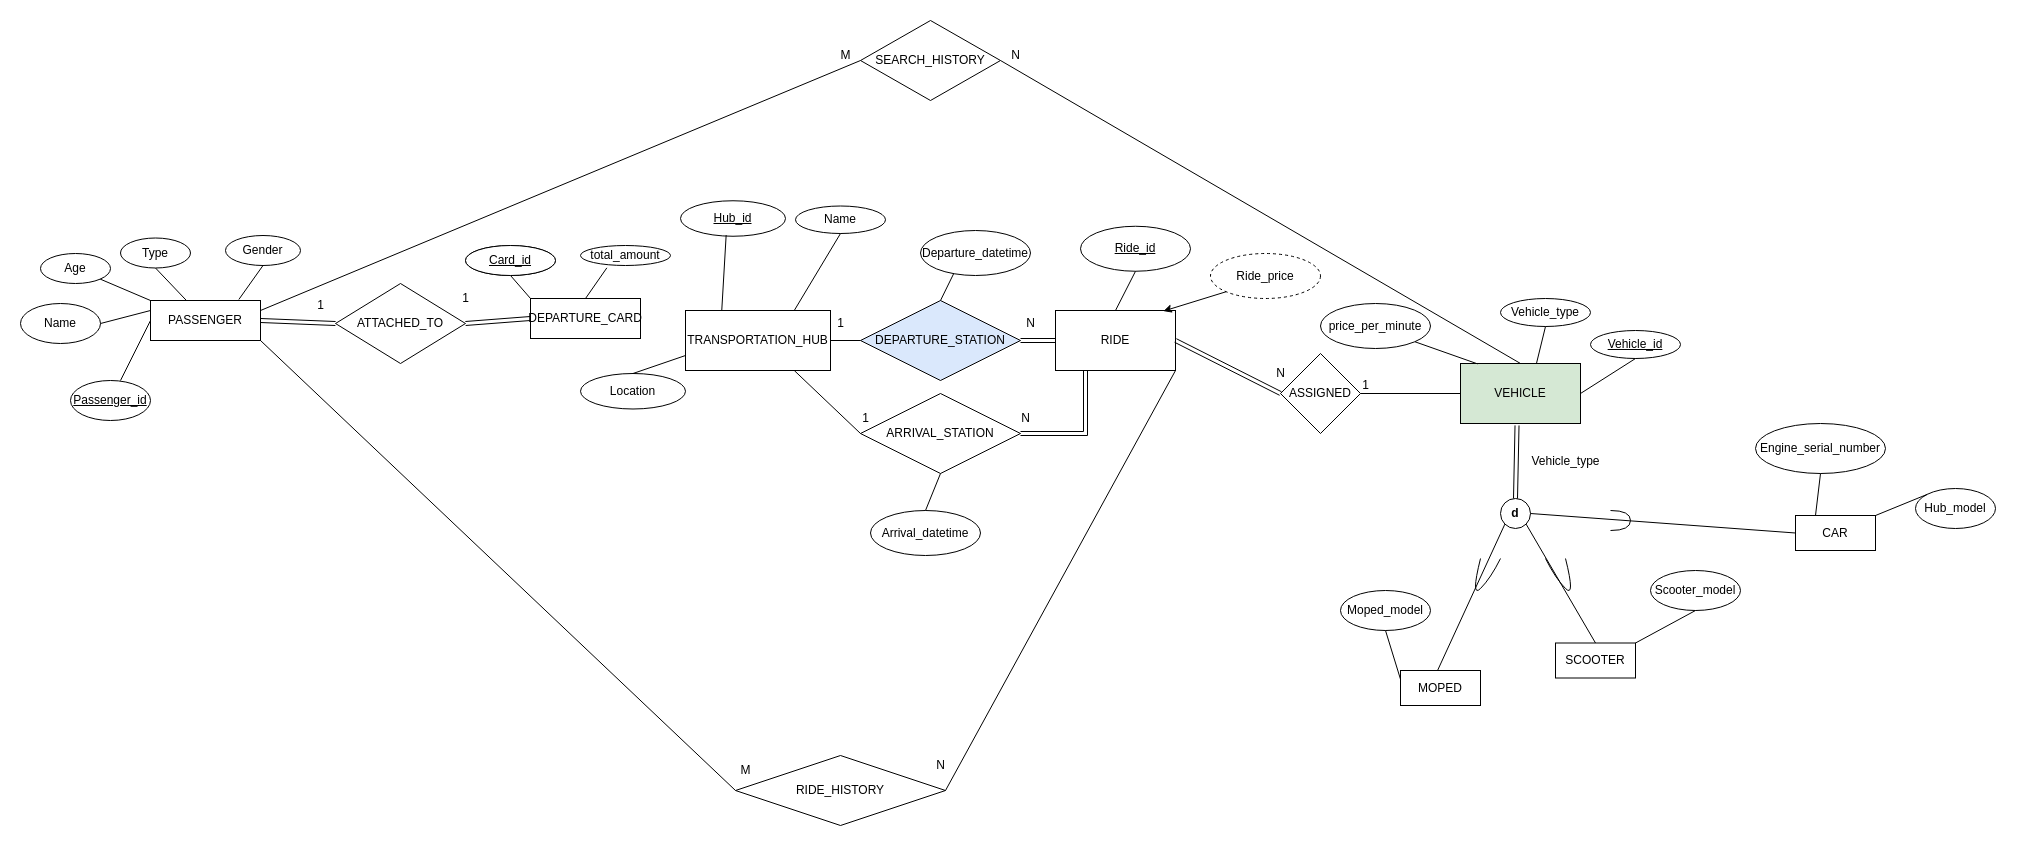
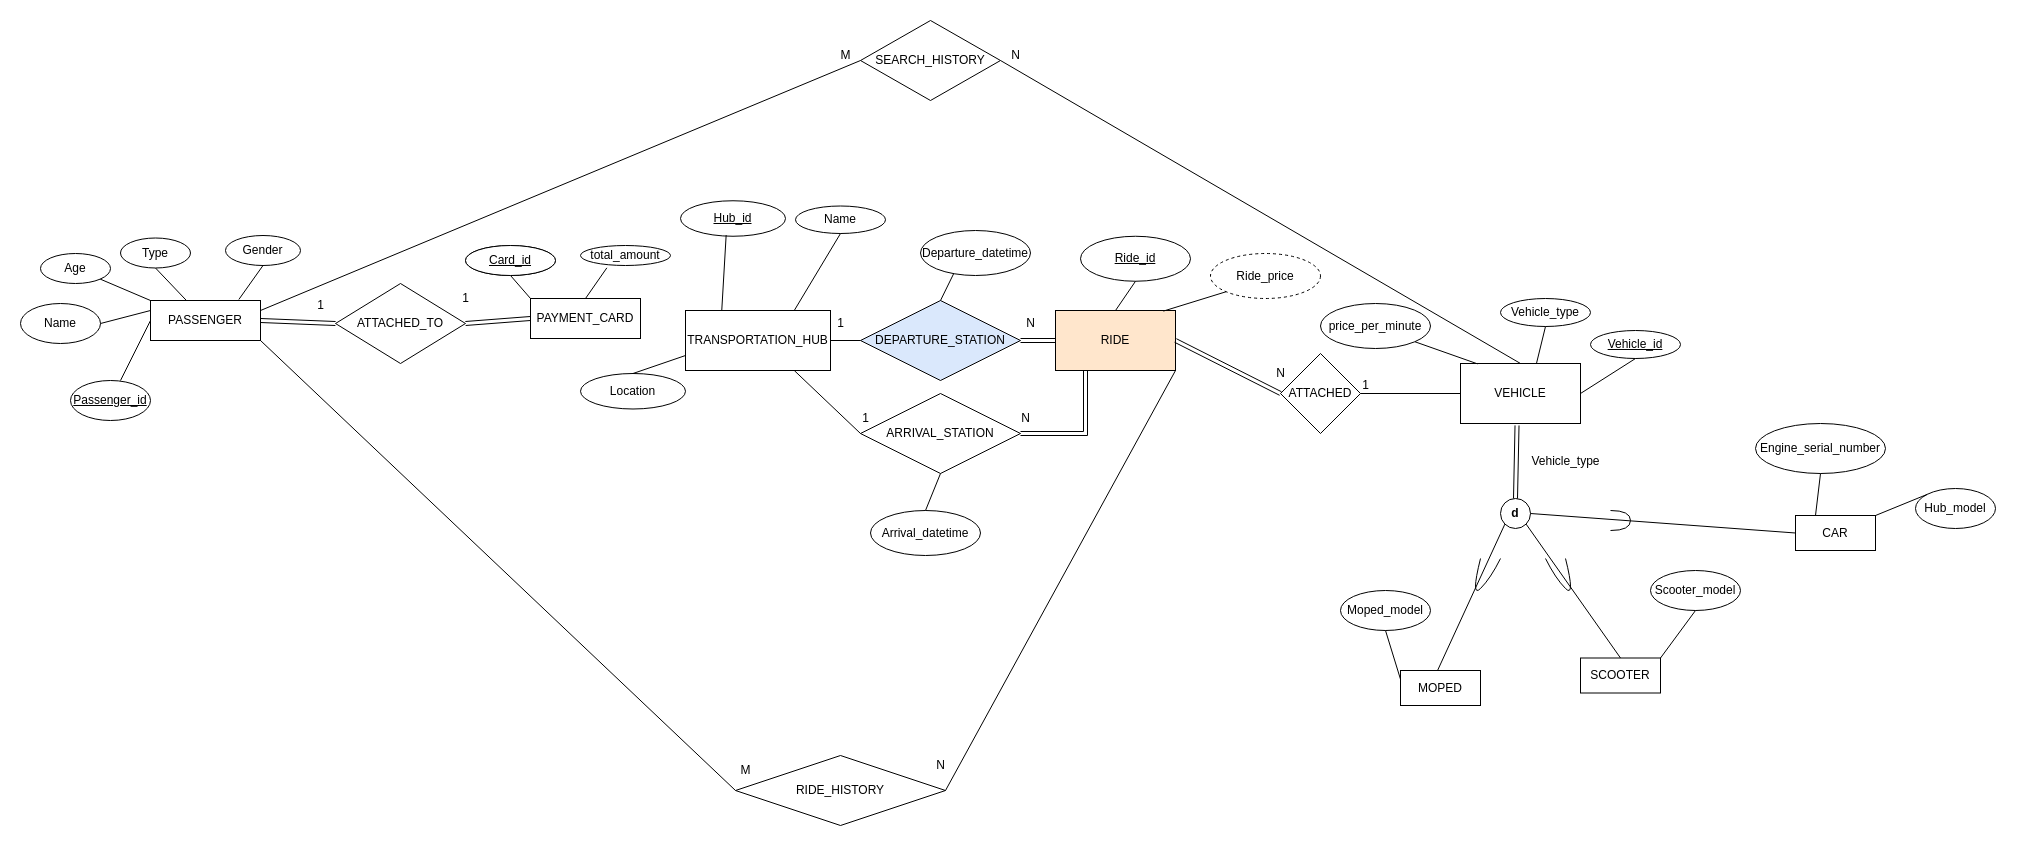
node "Ride_id": moved (1136, 249) -> (1136, 259)
edge "Ride_price" -> "RIDE": arrowhead classic -> none
node "DEPARTURE_CARD": label "DEPARTURE_CARD" -> "PAYMENT_CARD"
node "RIDE": fillcolor #ffffff -> #ffe6cc
node "ASSIGNED": label "ASSIGNED" -> "ATTACHED"
node "VEHICLE": fillcolor #d5e8d4 -> #ffffff
node "SCOOTER": moved (1596, 661) -> (1621, 676)
